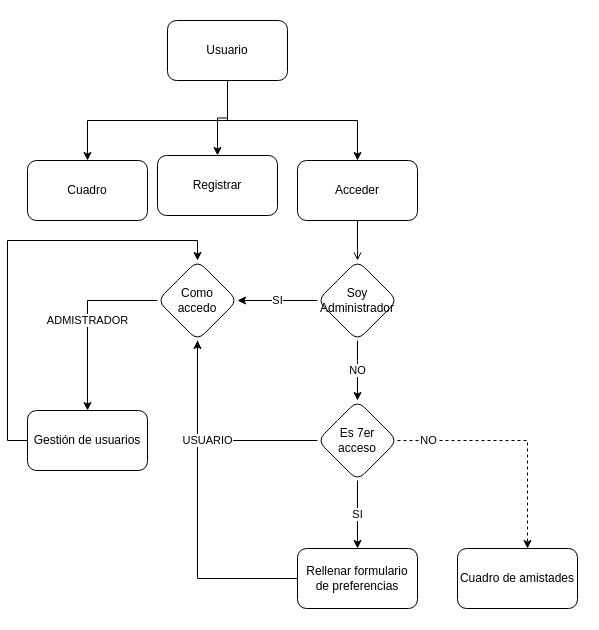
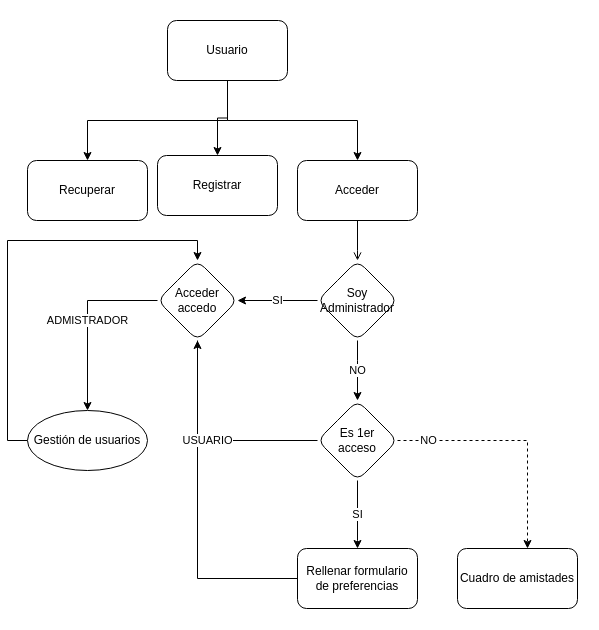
node "Cuadro": label "Cuadro" -> "Recuperar"
node "Como accedo": label "Como accedo" -> "Acceder accedo"
node "Gestión de usuarios": shape rounded rectangle -> ellipse
node "Es 7er acceso": label "Es 7er acceso" -> "Es 1er acceso"
